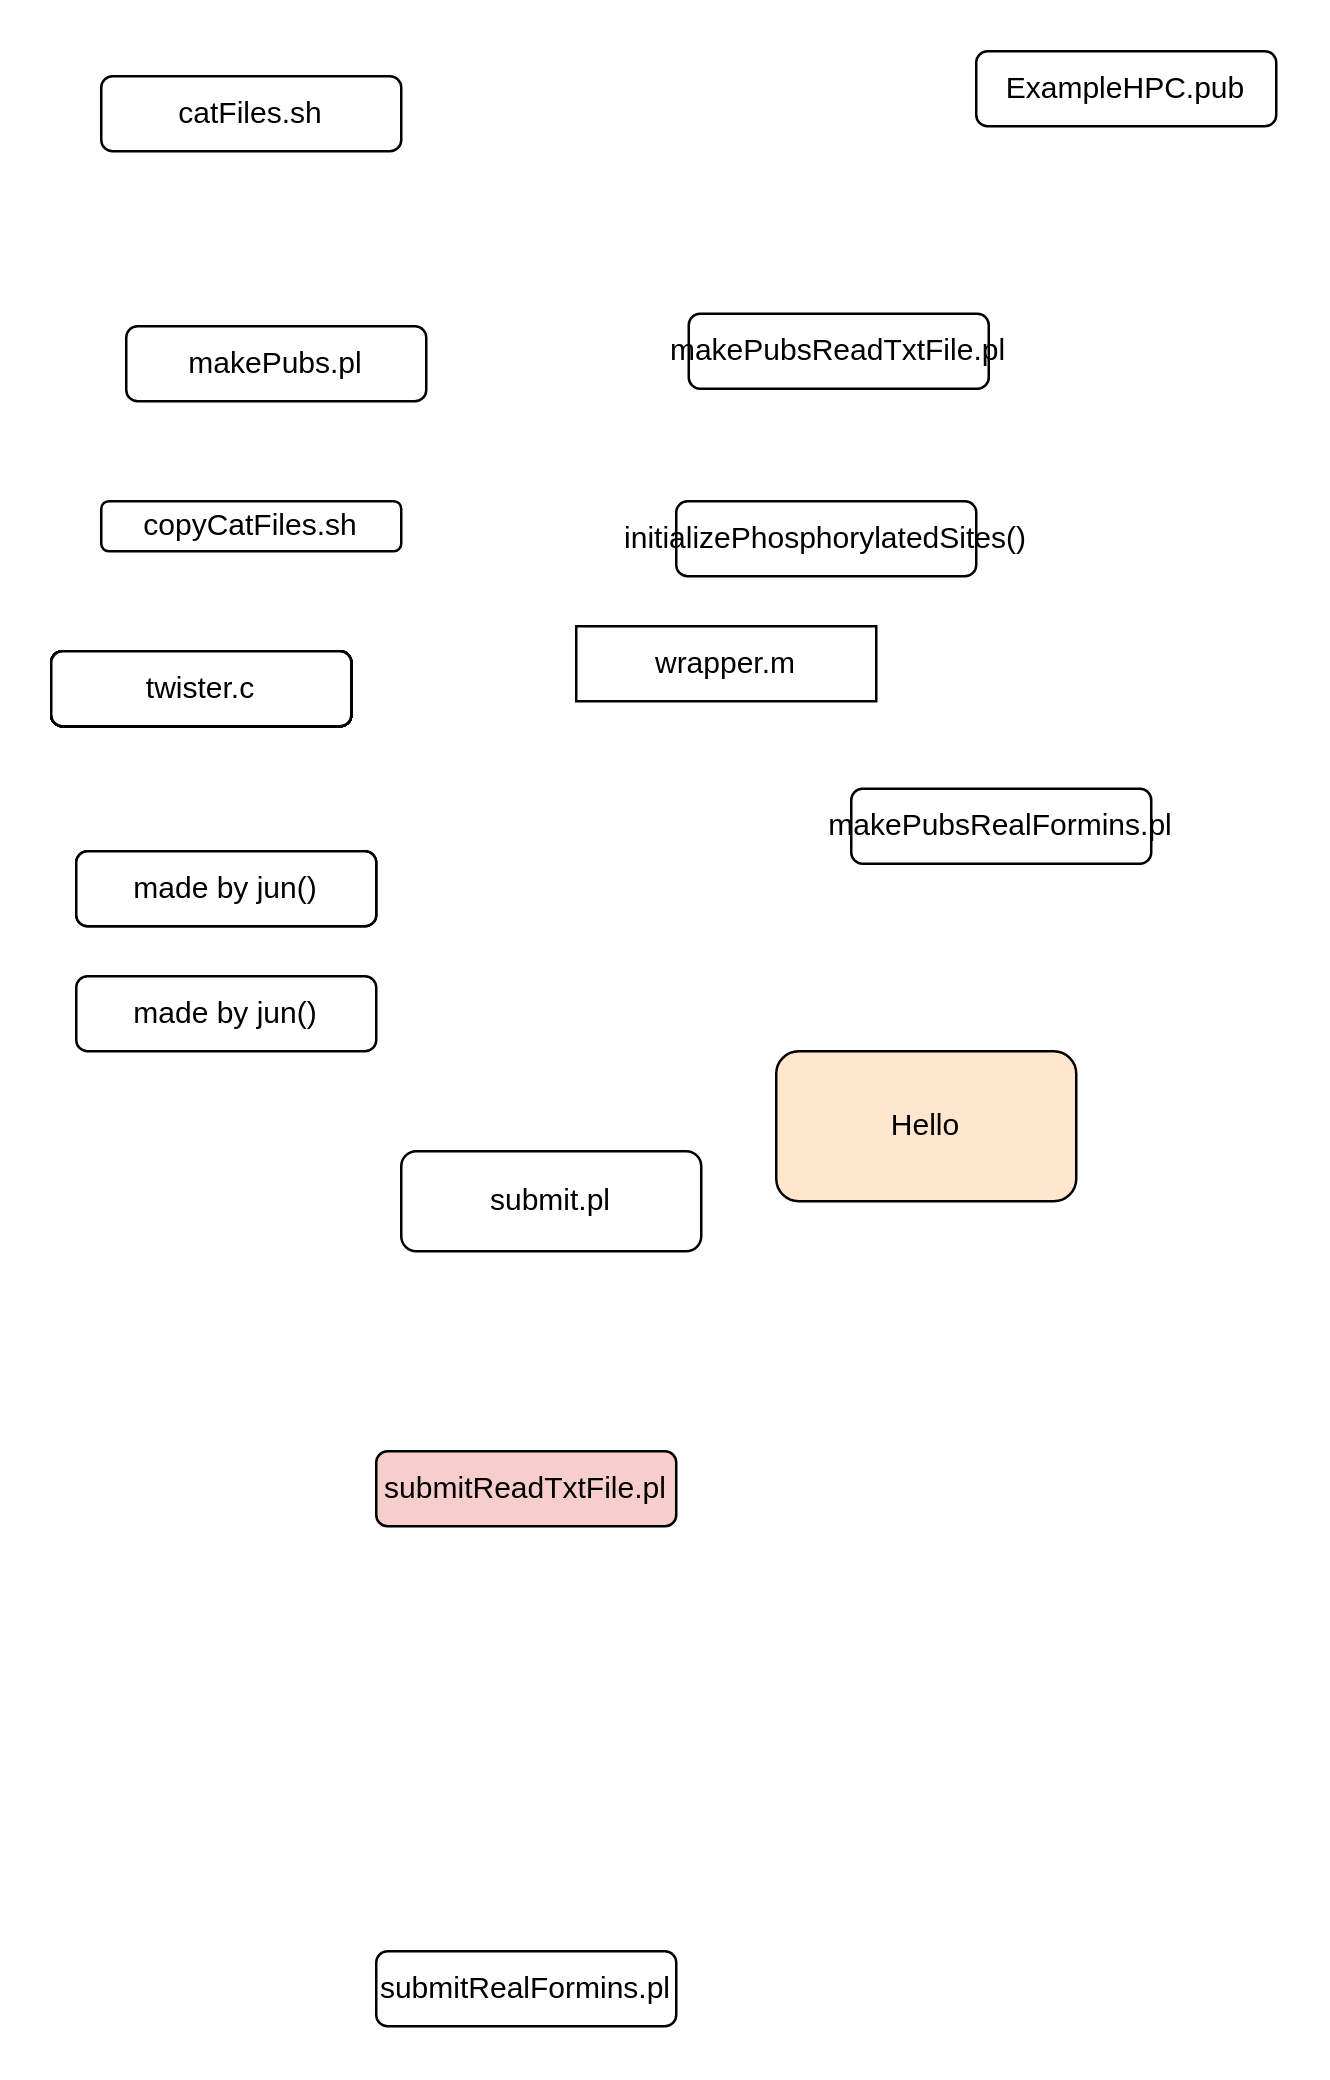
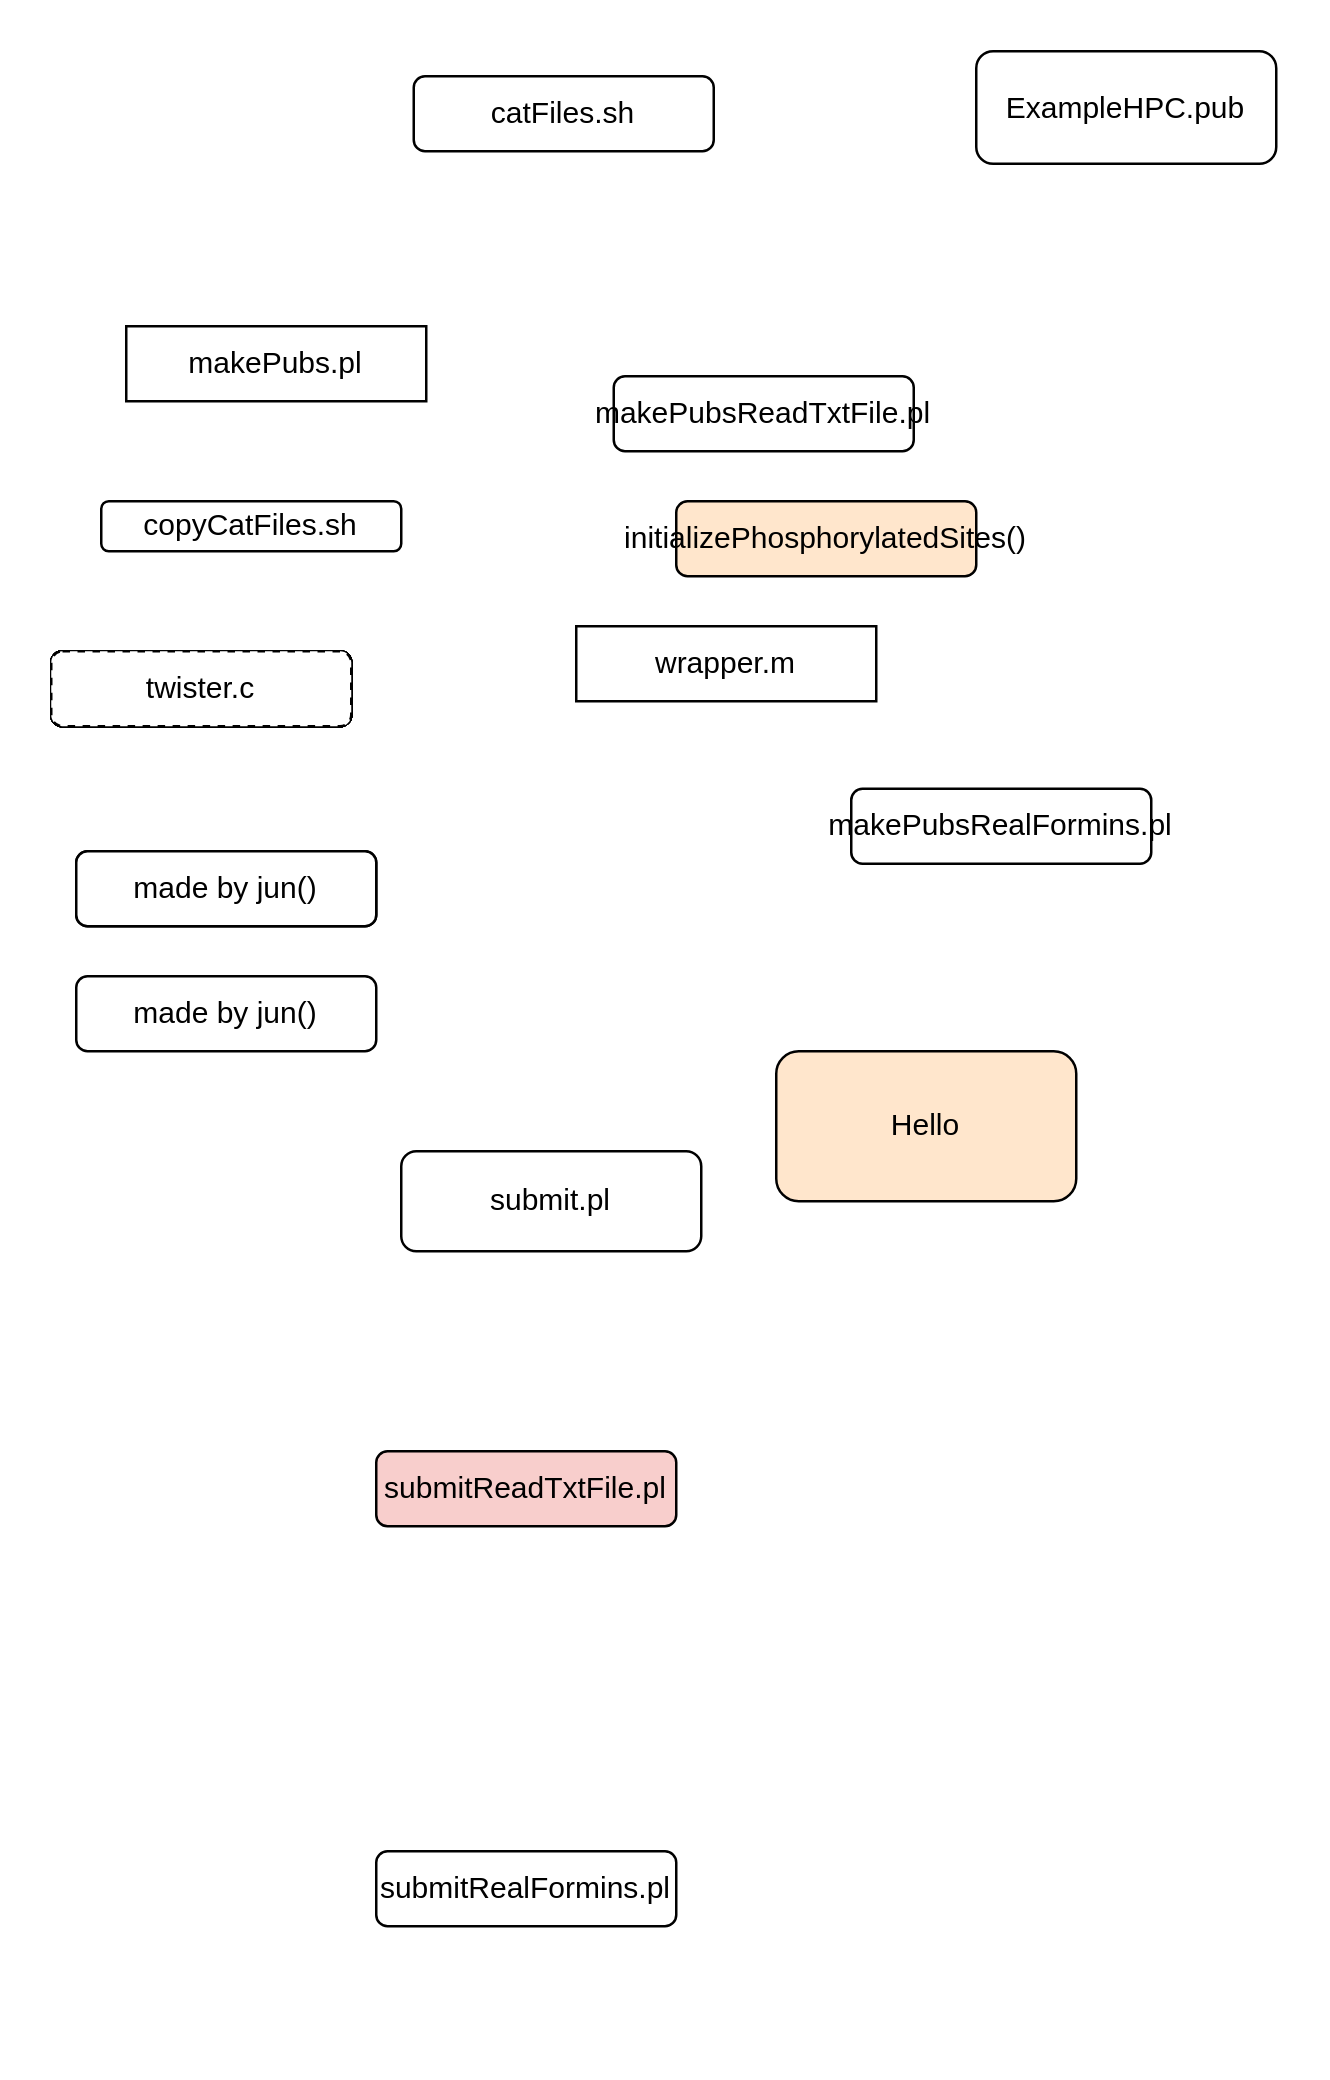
node "ExampleHPC.pub": size 300x75 -> 300x113
node "catFiles.sh": moved (251, 114) -> (564, 114)
node "makePubsReadTxtFile.pl": moved (839, 351) -> (764, 414)
node "makePubs.pl": shape rounded rectangle -> rectangle
node "initializePhosphorylatedSites()": fillcolor #ffffff -> #ffe6cc
node "twister.c": style solid -> dashed
node "submitRealFormins.pl": moved (526, 1989) -> (526, 1889)
